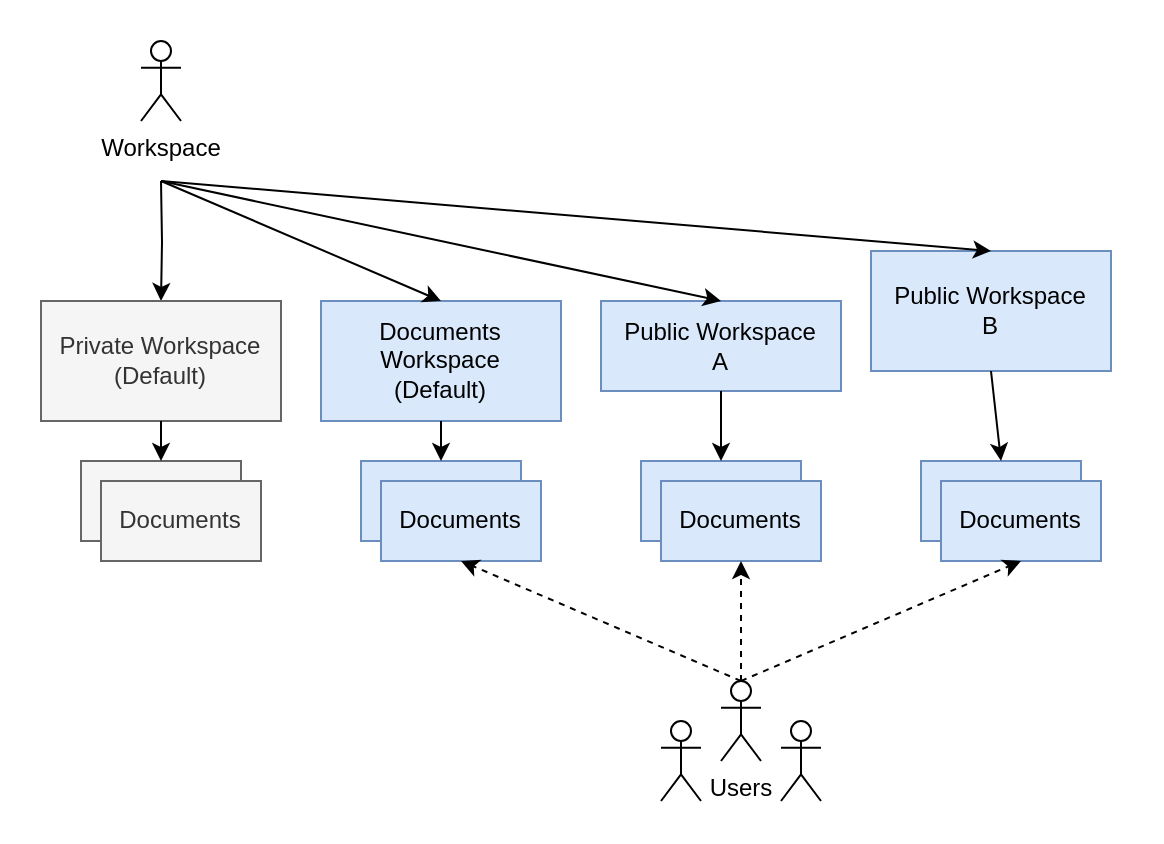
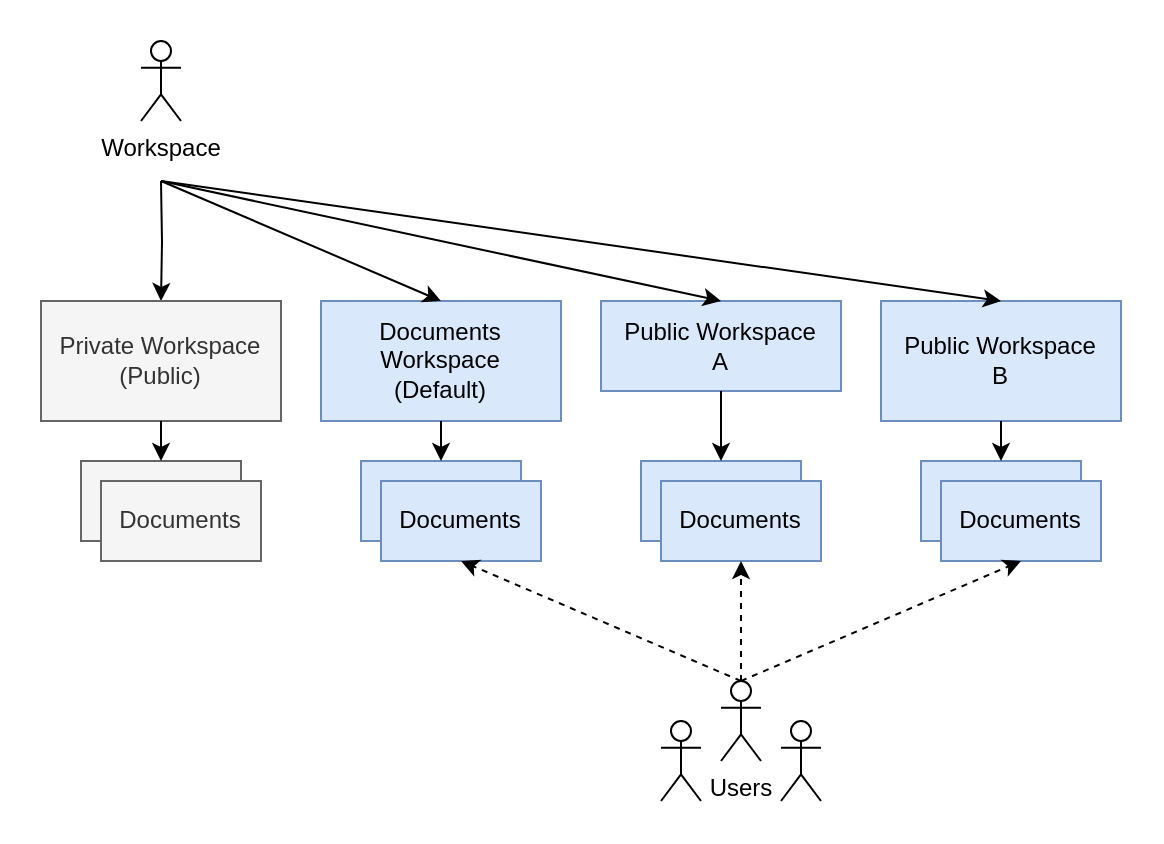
node "Public Workspace B": moved (991, 311) -> (1001, 361)
node "Private Workspace (Default)": label "Private Workspace (Default)" -> "Private Workspace (Public)"
